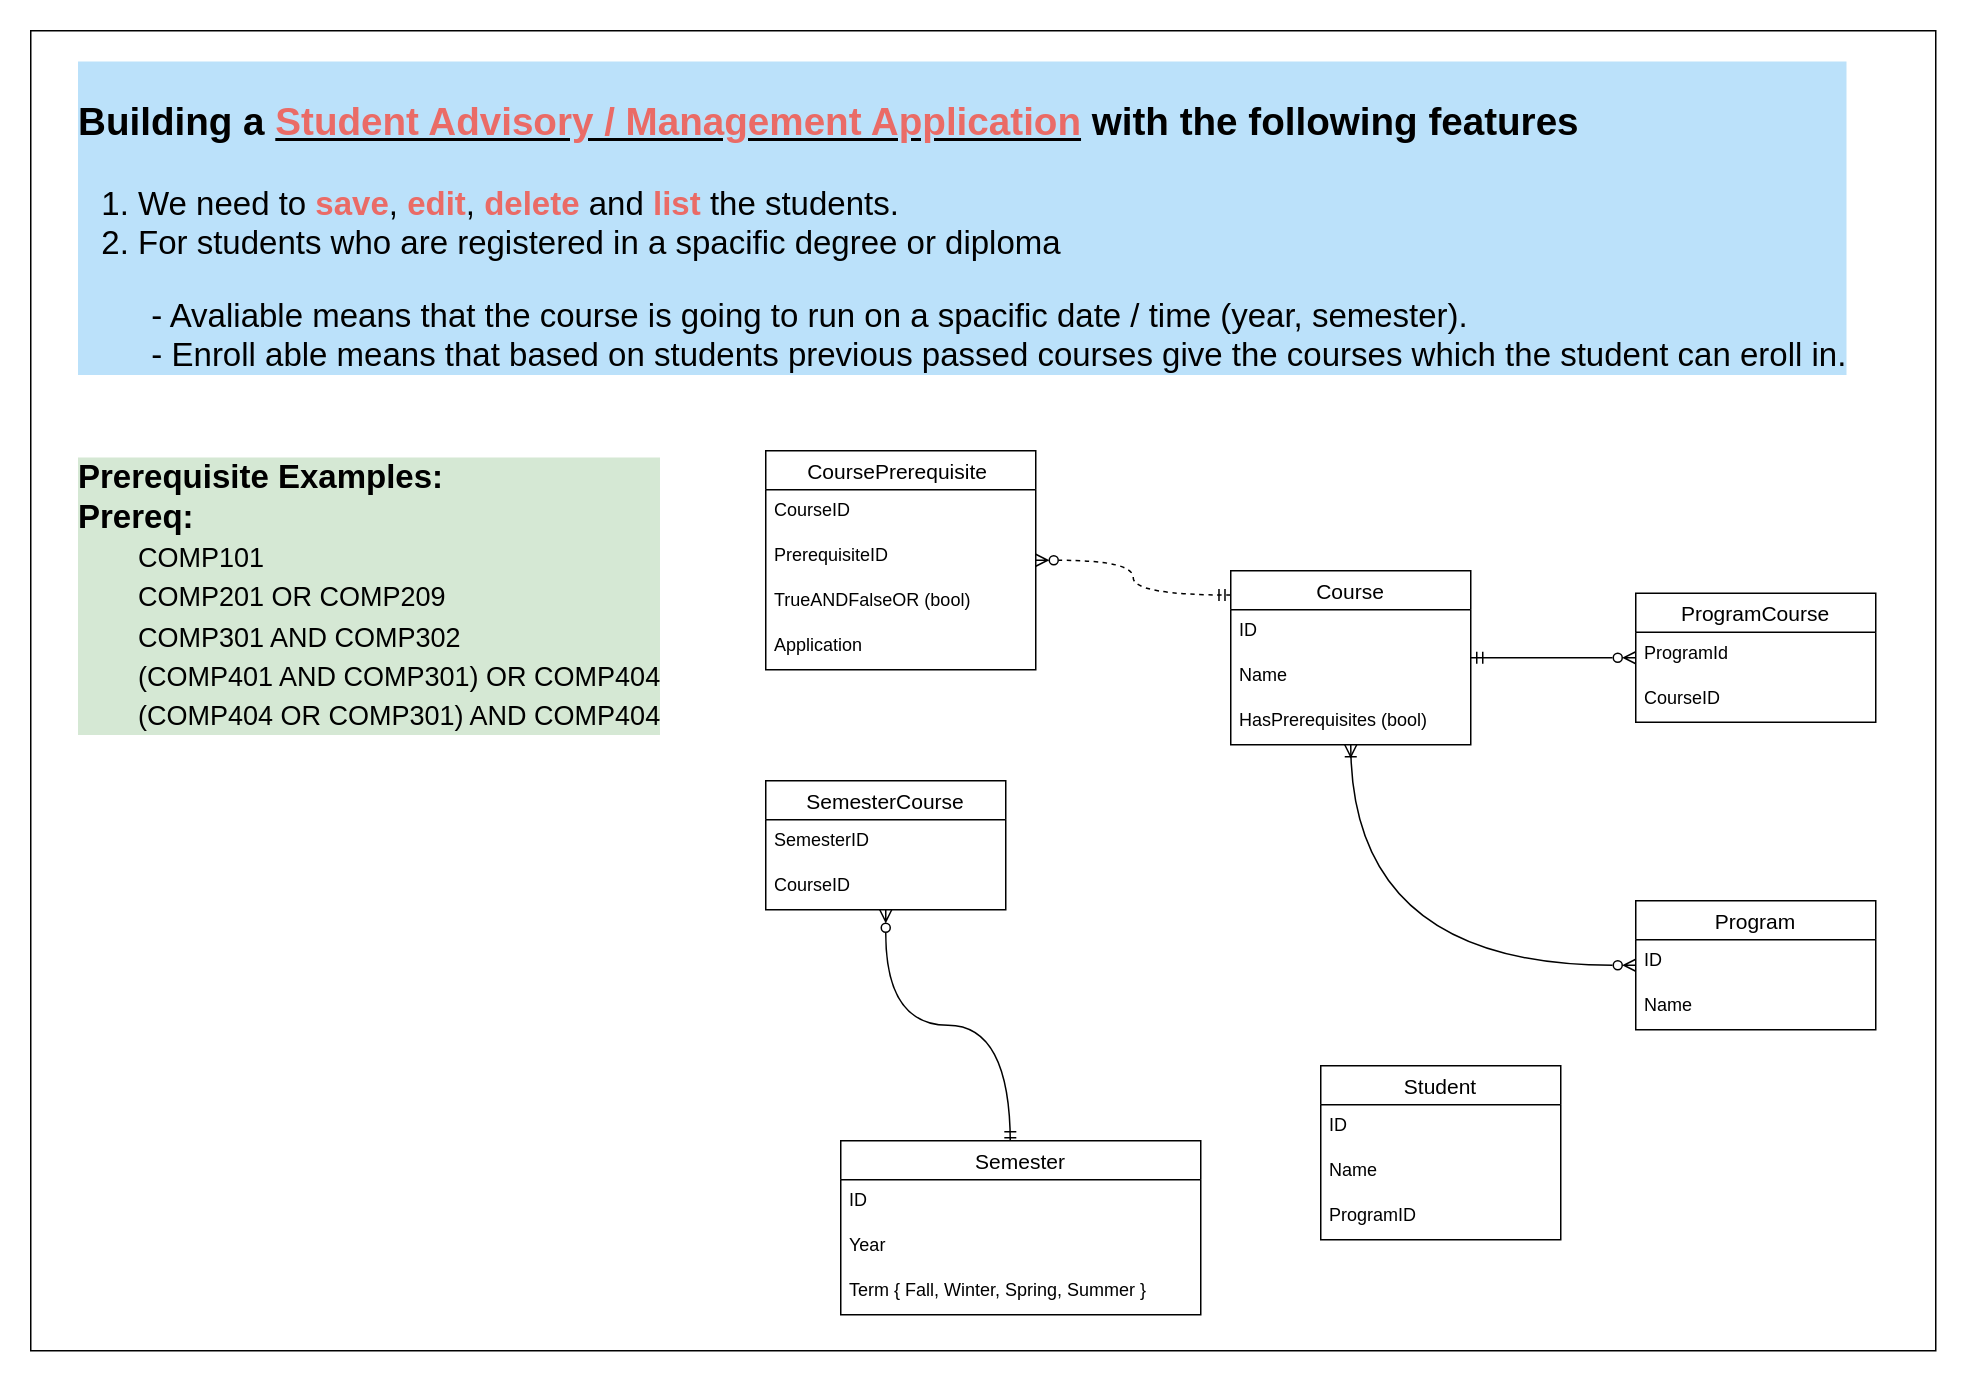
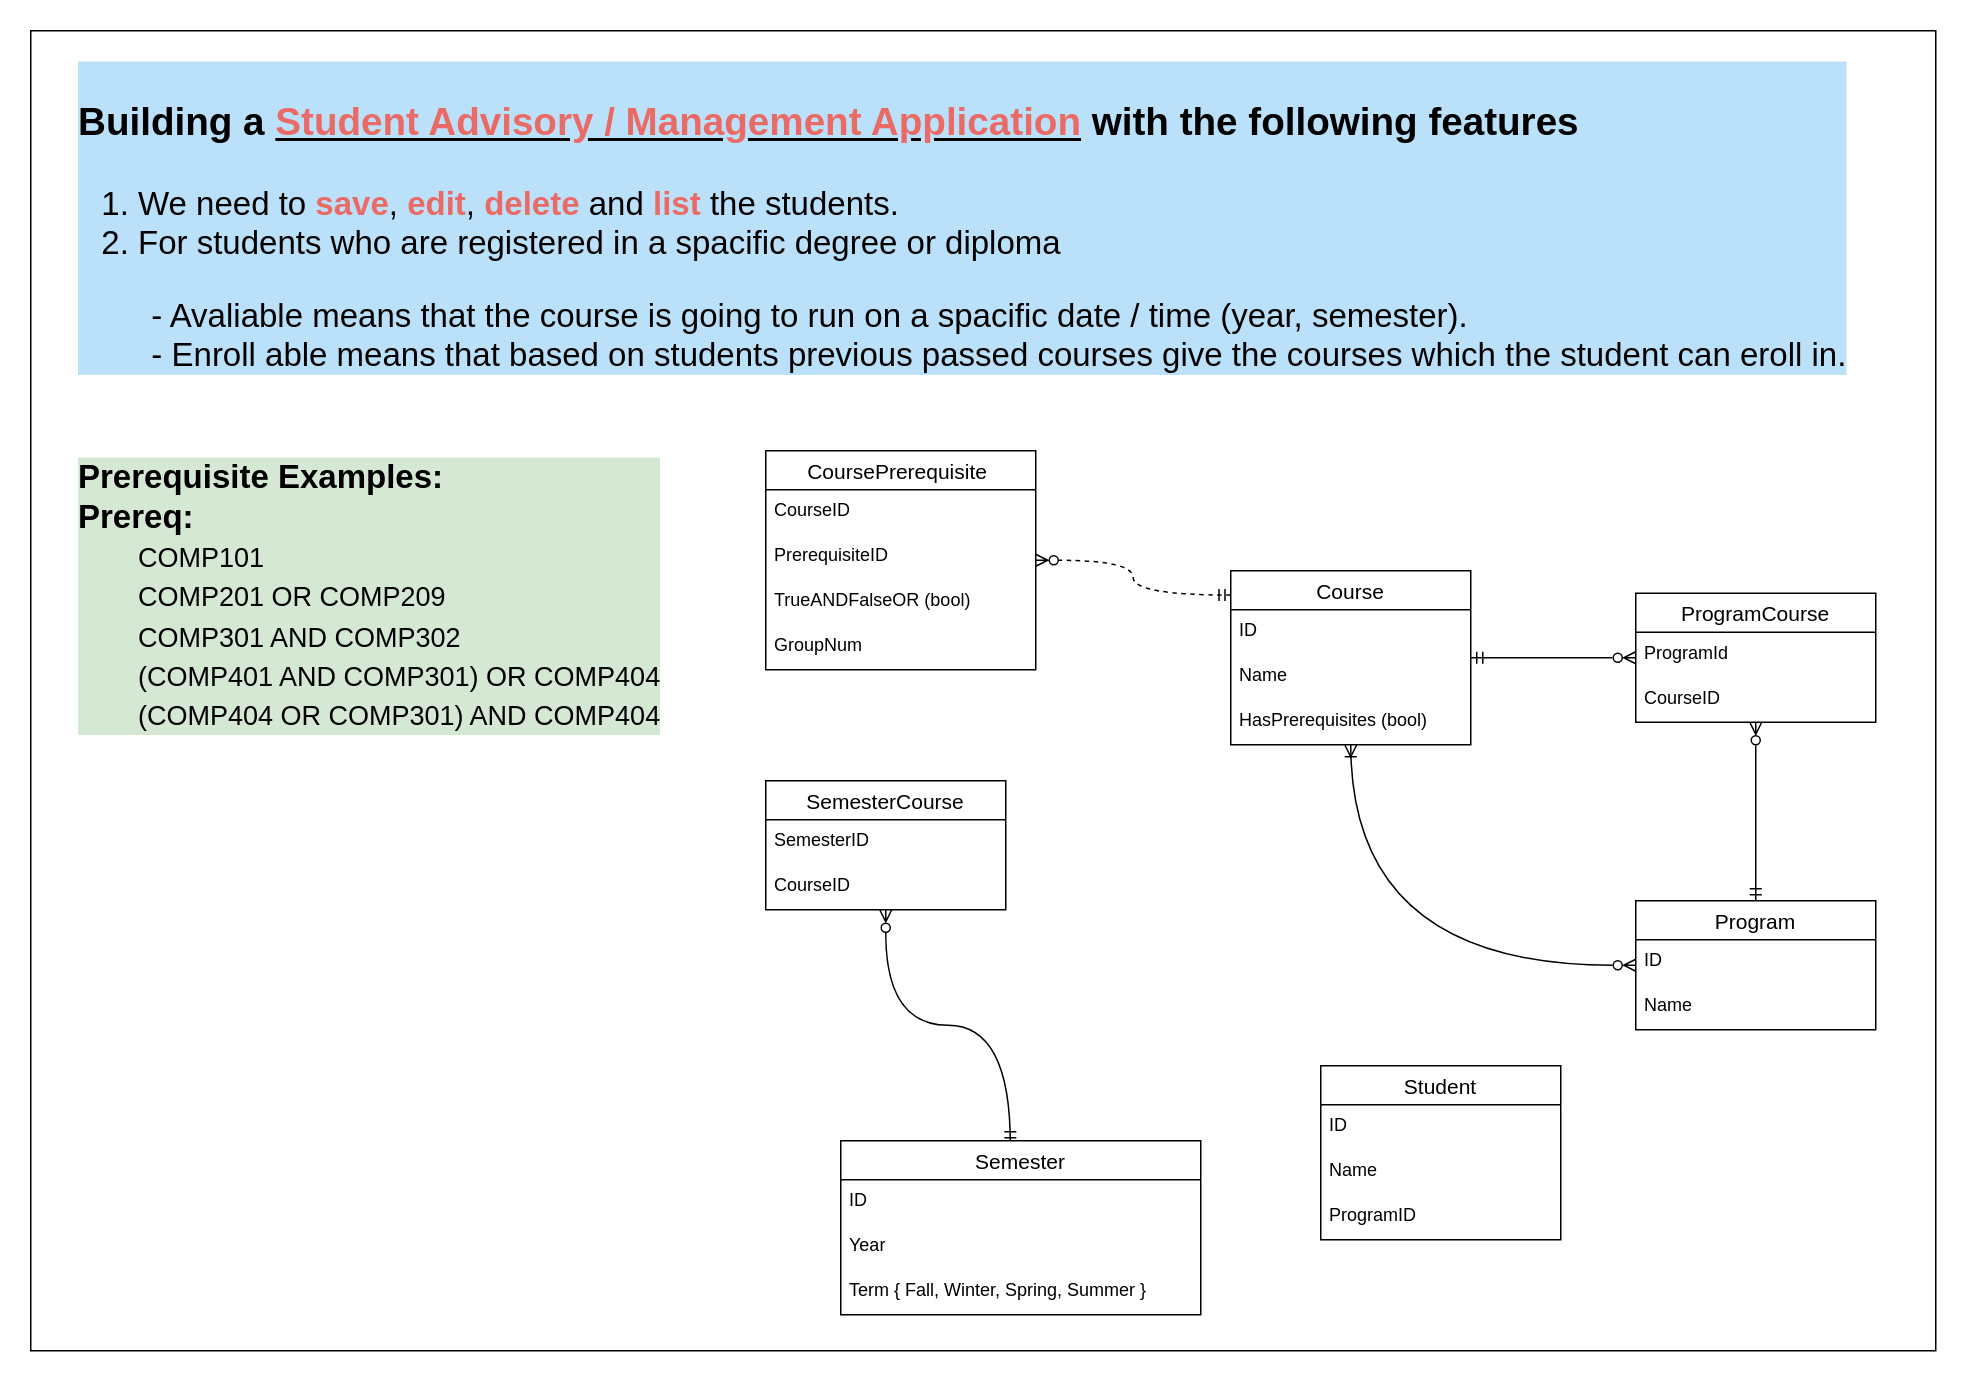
node "Application": label "Application" -> "GroupNum"
edge "ProgramCourse" -- "Program": added
